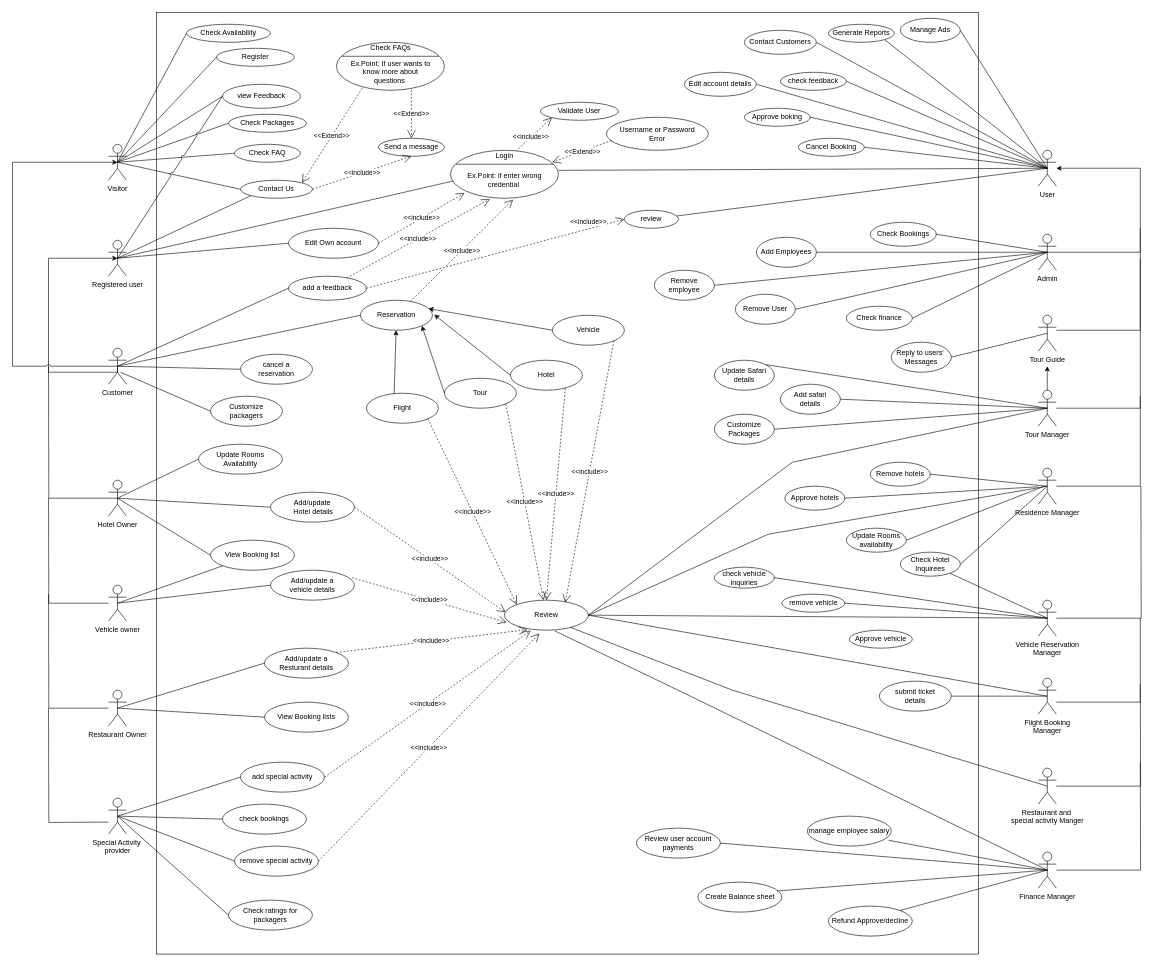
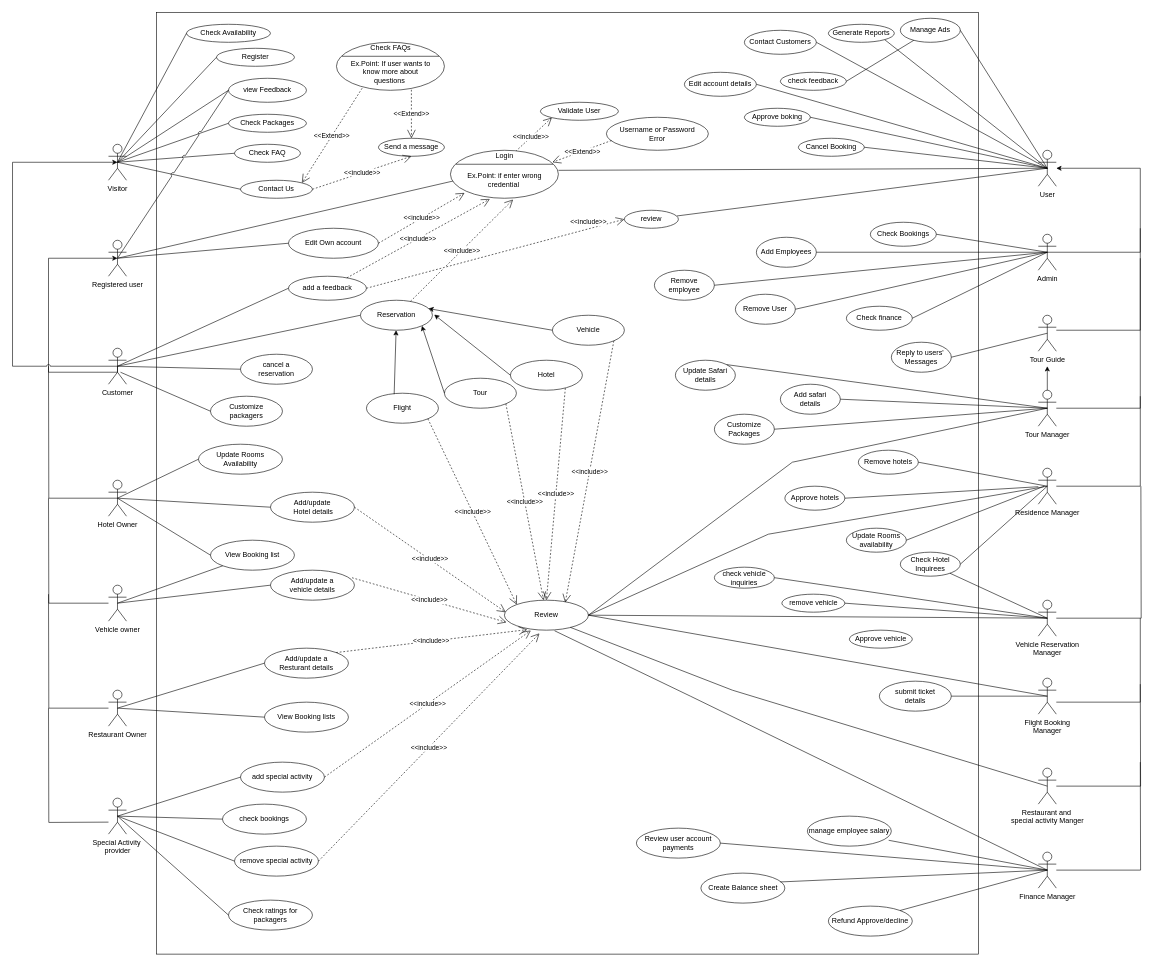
node "view Feedback": moved (261, 96) -> (267, 90)
edge "check feedback" -- "User": now "check feedback" -- "Manage Ads"
edge "Contact Us" -- "Registered user": removed
node "Update Safari details": moved (744, 375) -> (705, 375)
node "Remove hotels": moved (900, 474) -> (888, 462)
node "Create Balance sheet": moved (740, 897) -> (743, 888)
